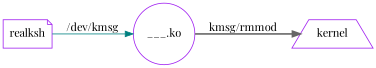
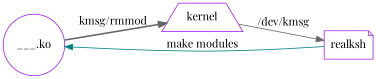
edge "realksh" -> "___.ko": label "/dev/kmsg" -> "make modules"
edge "kernel" -> "realksh": added, label "/dev/kmsg"
